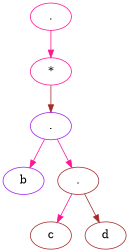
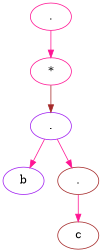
node "d": removed
